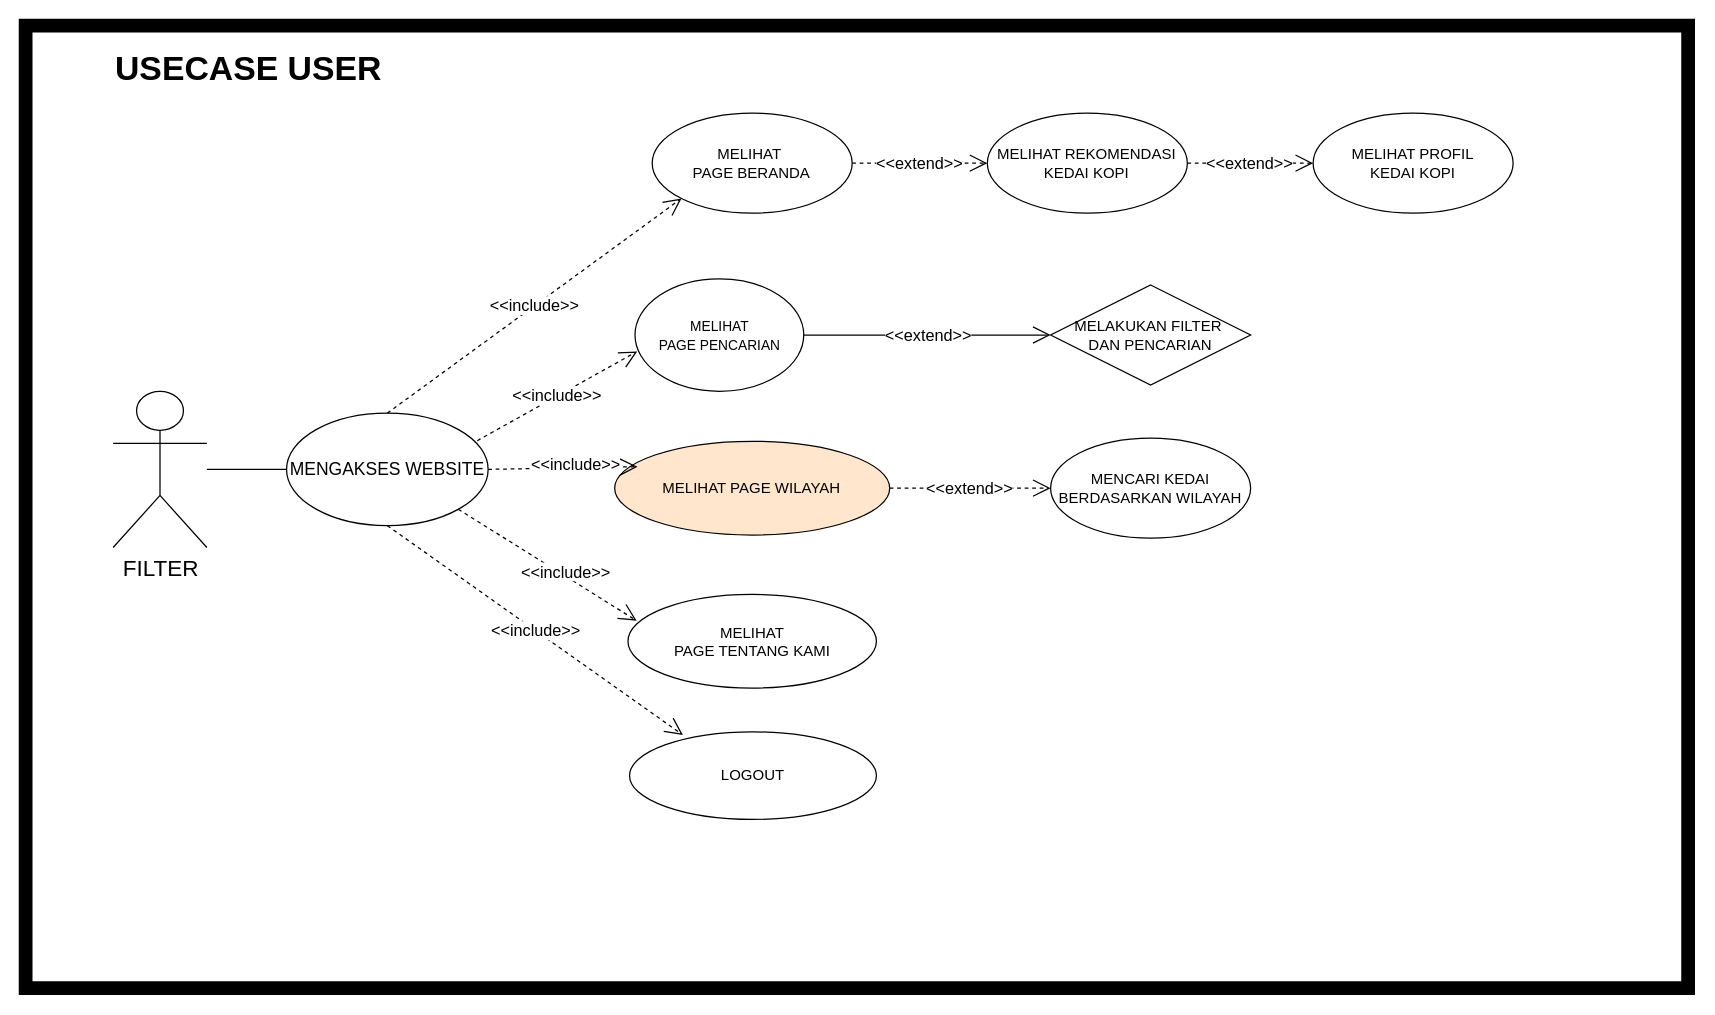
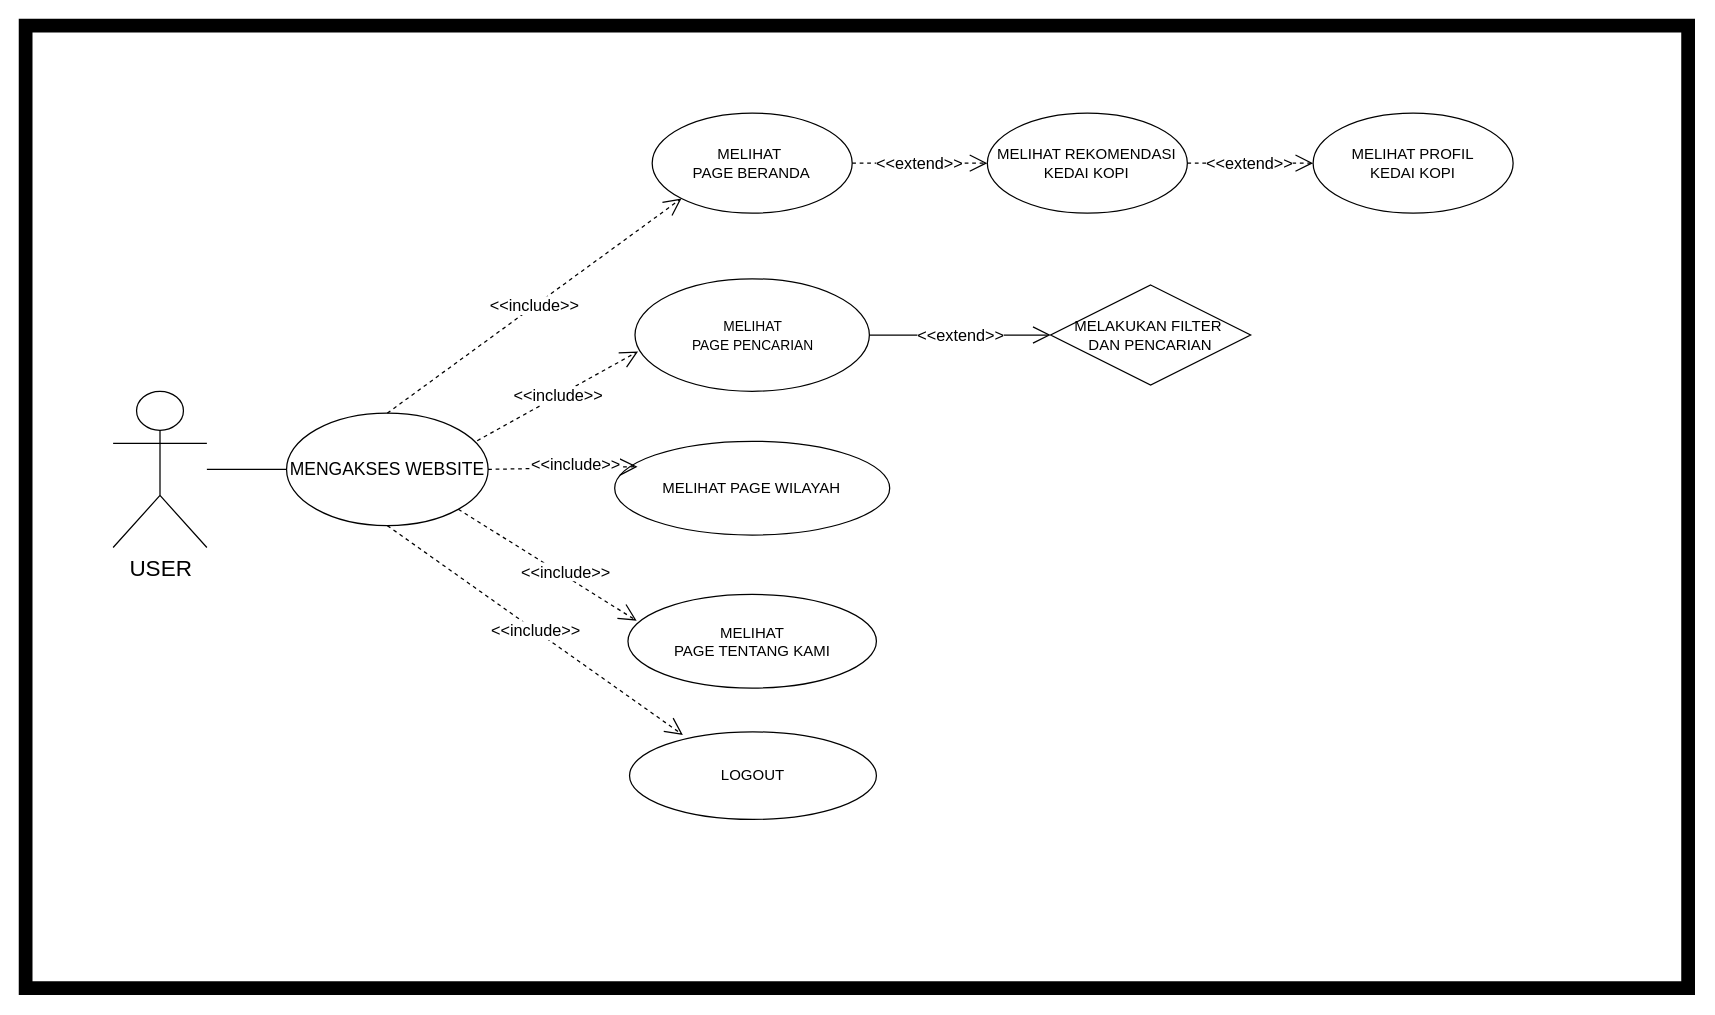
node "USECASE USER": removed
node "MELIHAT PAGE PENCARIAN": size 169x113 -> 234x113
node "MELIHAT PAGE WILAYAH": fillcolor #ffe6cc -> #ffffff
edge "MELIHAT PAGE WILAYAH" -> "MENCARI KEDAI BERDASARKAN WILAYAH": removed, label "<<extend>>"
node "MENCARI KEDAI BERDASARKAN WILAYAH": removed
node "FILTER": label "FILTER" -> "USER"
